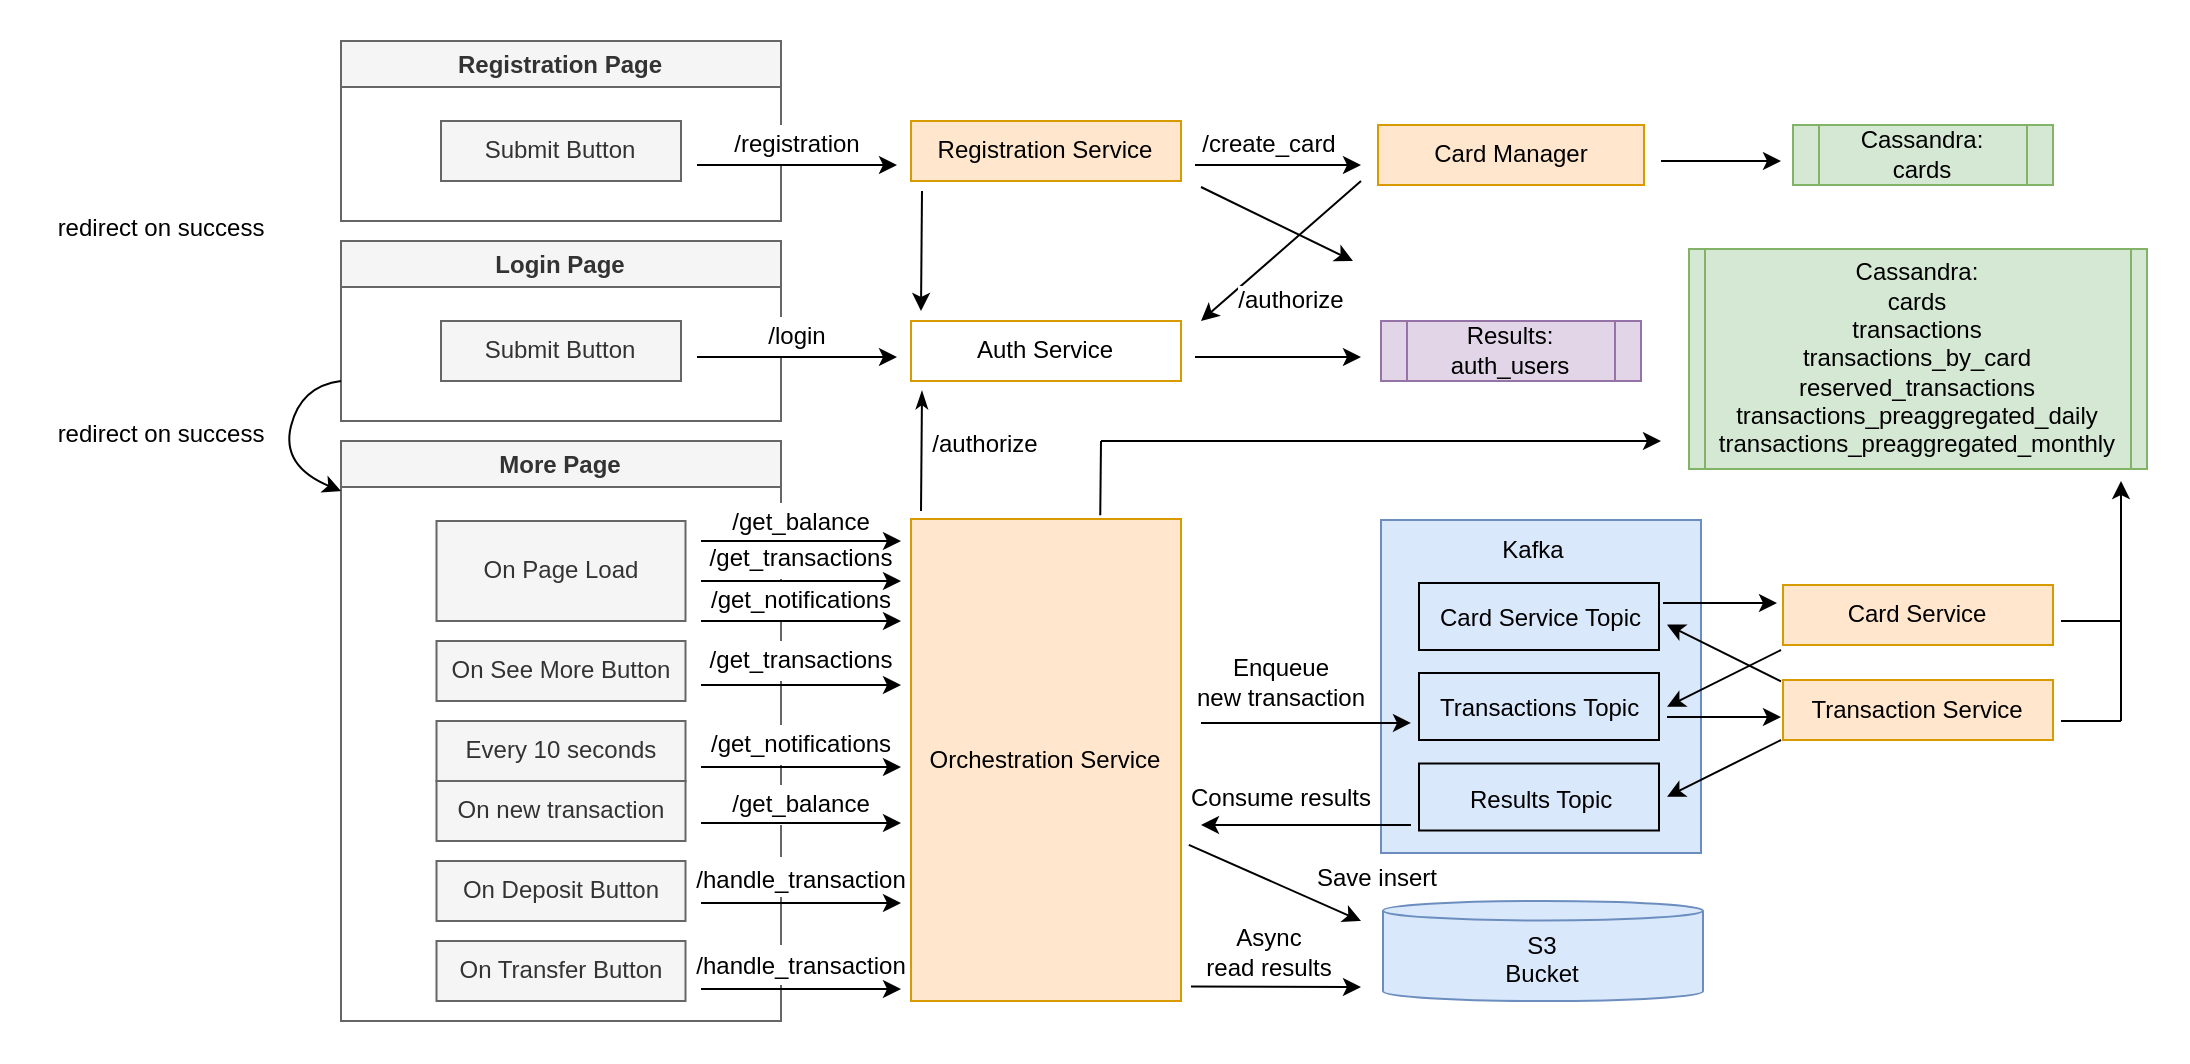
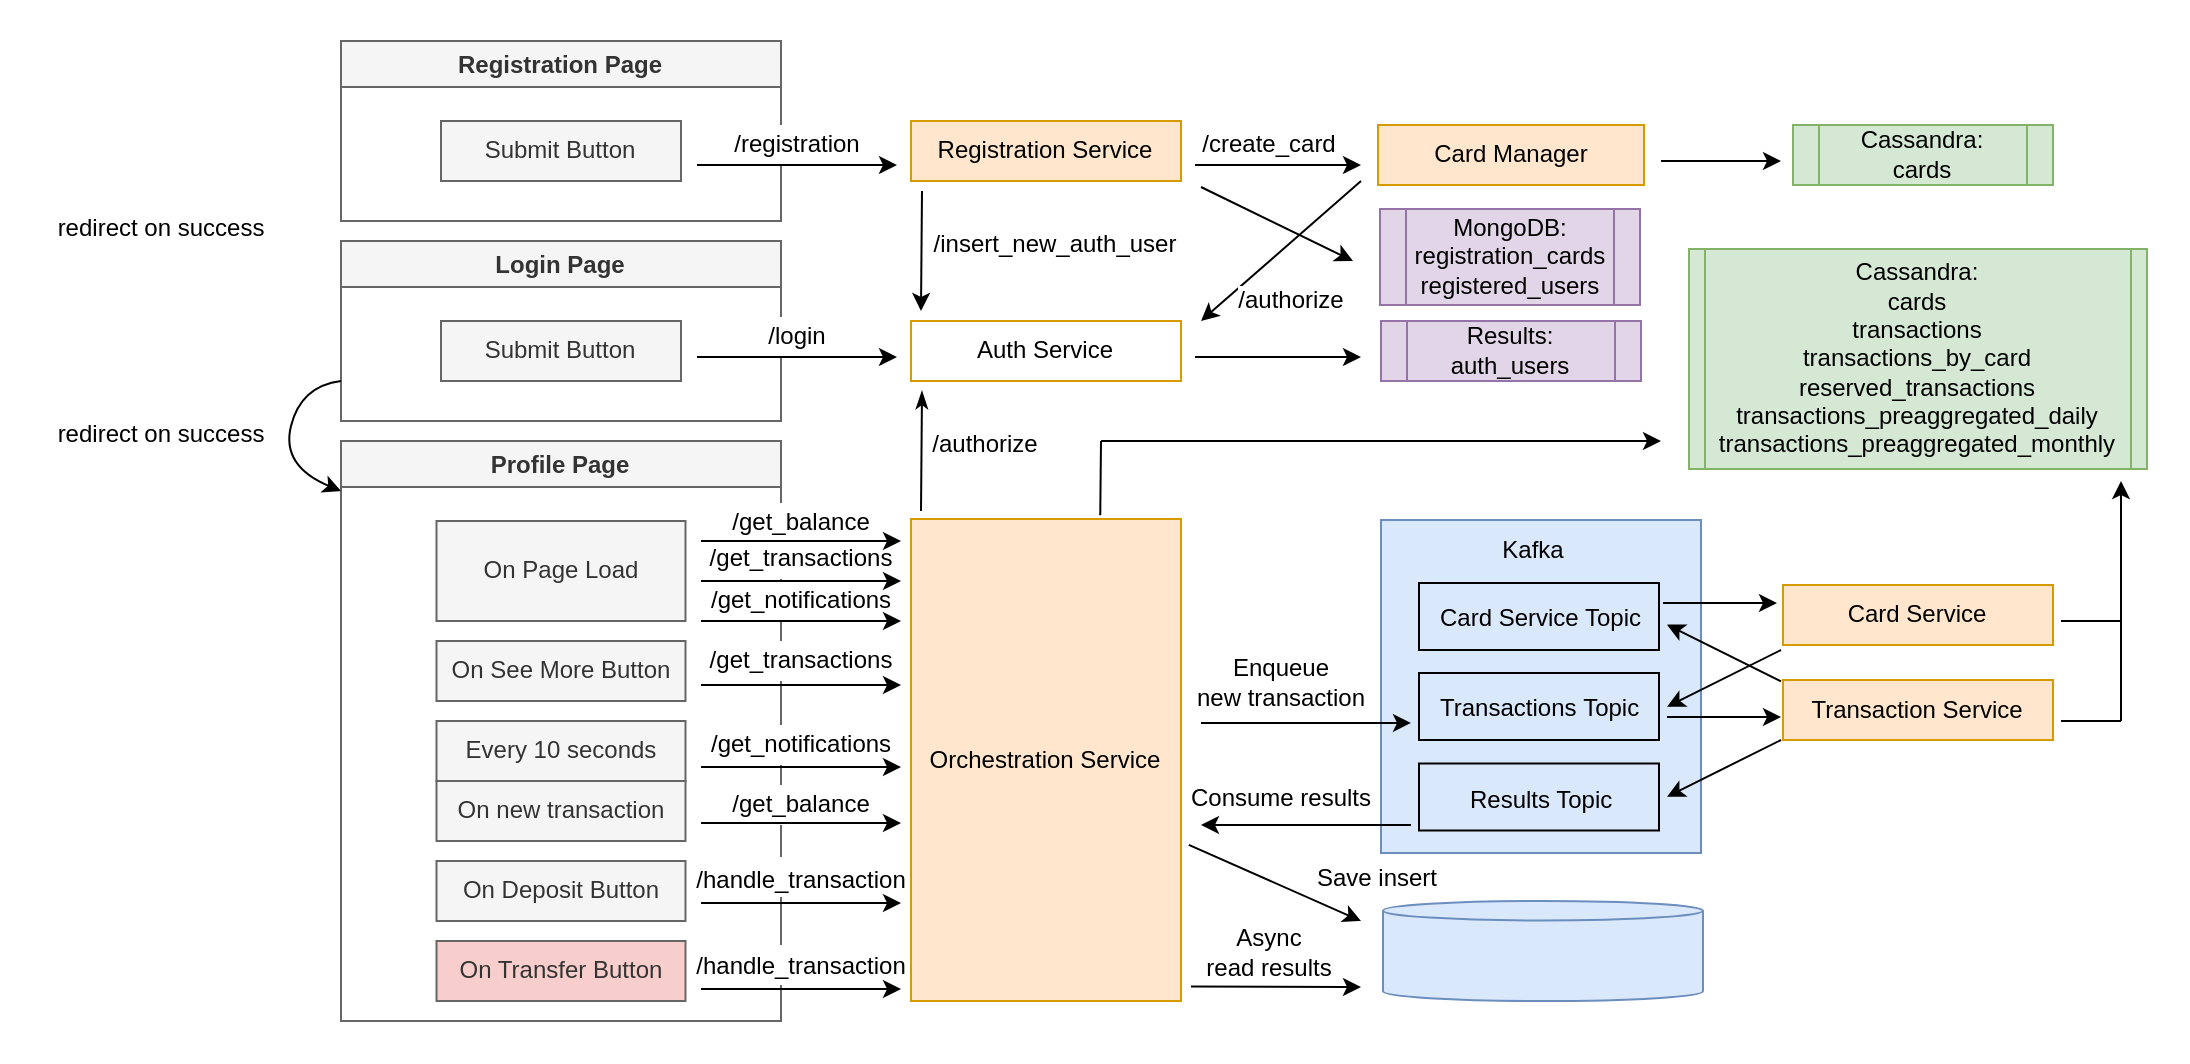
node "/insert_new_auth_user": added
node "MongoDB: registration_cards registered_users": added
node "More Page": label "More Page" -> "Profile Page"
node "S3Bucket": removed
node "On Transfer Button": fillcolor #f5f5f5 -> #f8cecc
